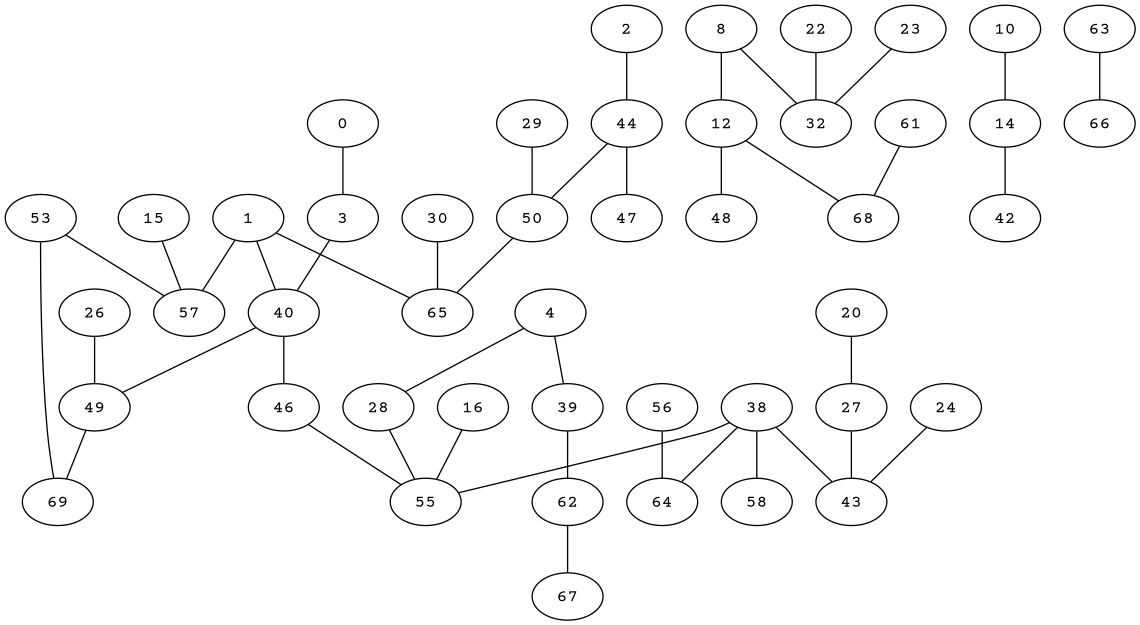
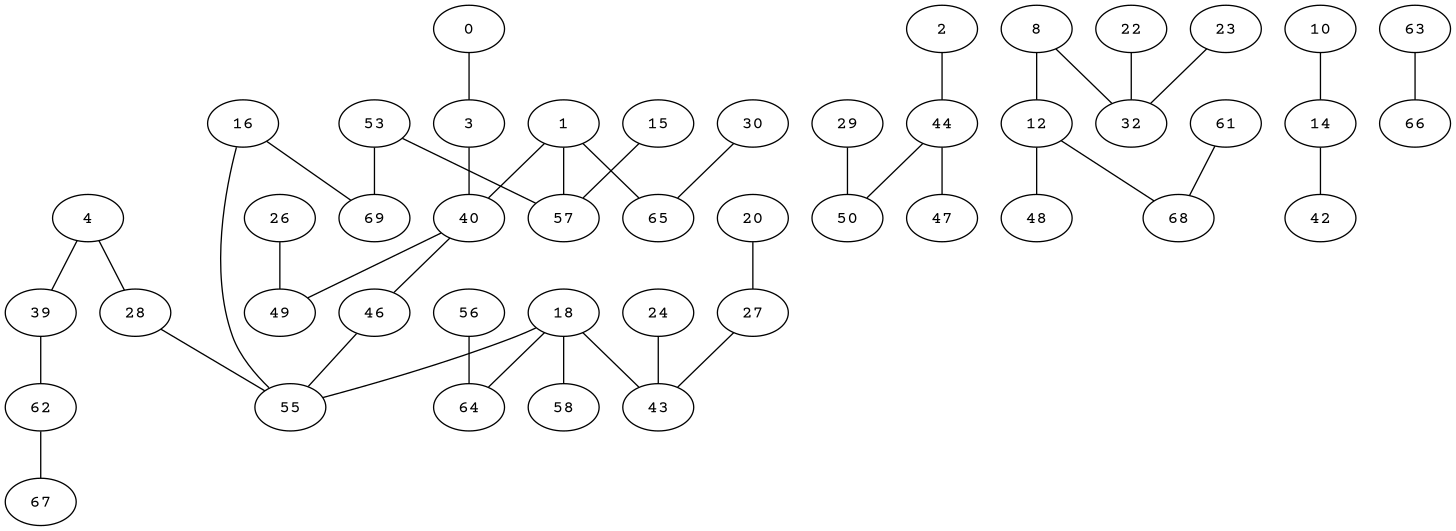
edge "50" -- "65": removed
node "38": label "38" -> "18"
edge "49" -- "69": now "16" -- "69"
